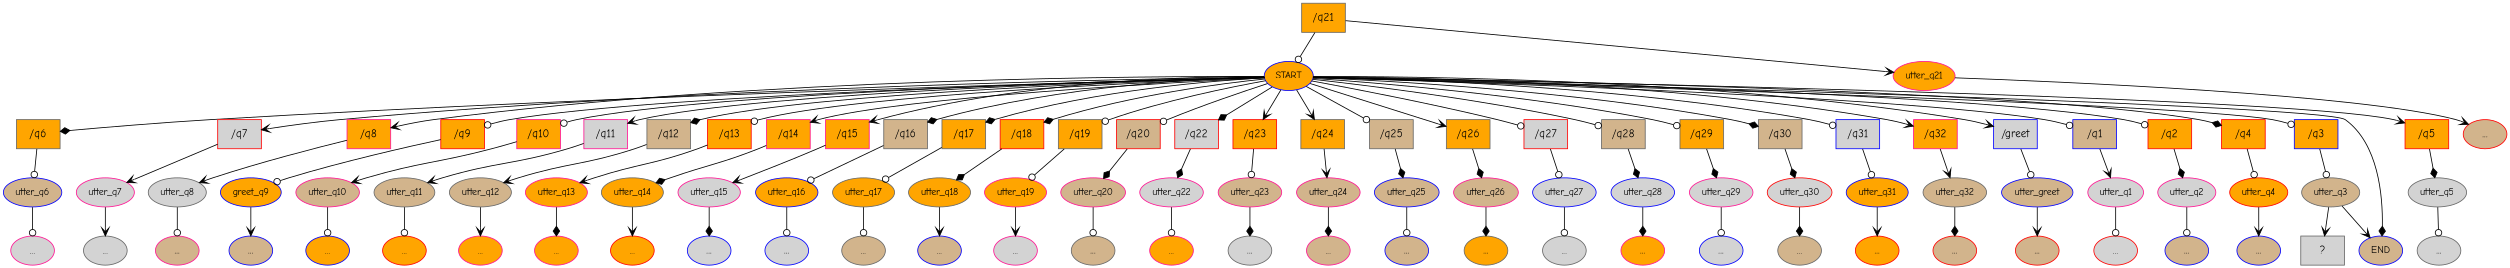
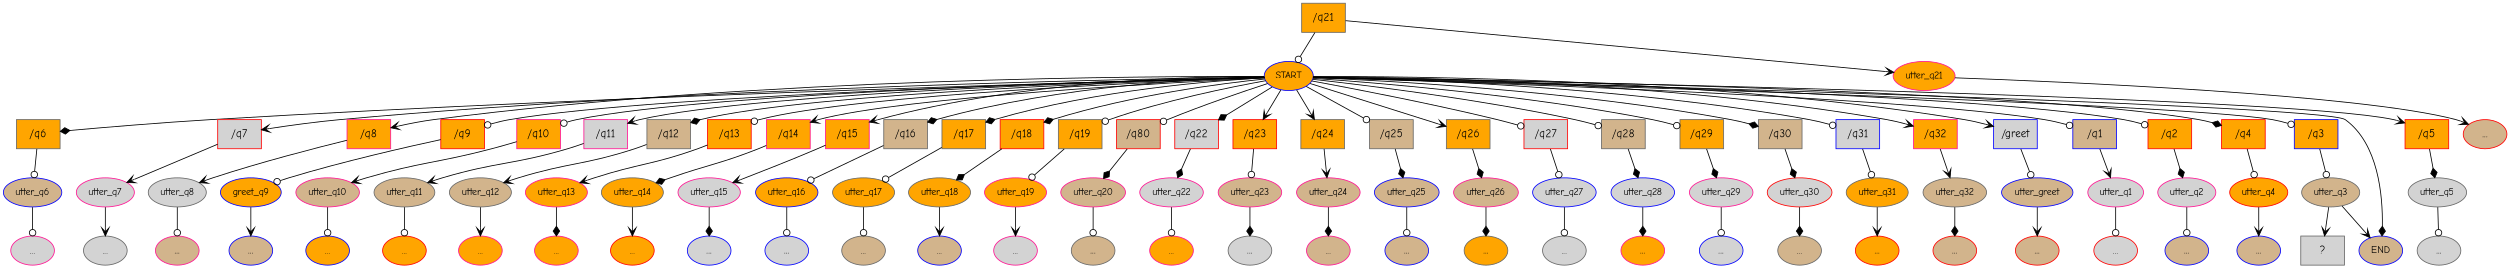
node "/q20": label "/q20" -> "/q80"
node "utter_q31": color blue -> gray40
